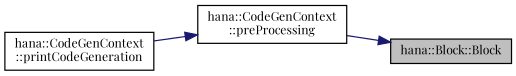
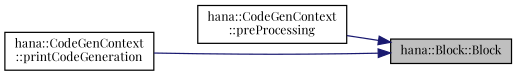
edge "hana::CodeGenContext ::printCodeGeneration" -> "hana::CodeGenContext ::preProcessing": now "hana::CodeGenContext ::printCodeGeneration" -> "hana::Block::Block"
